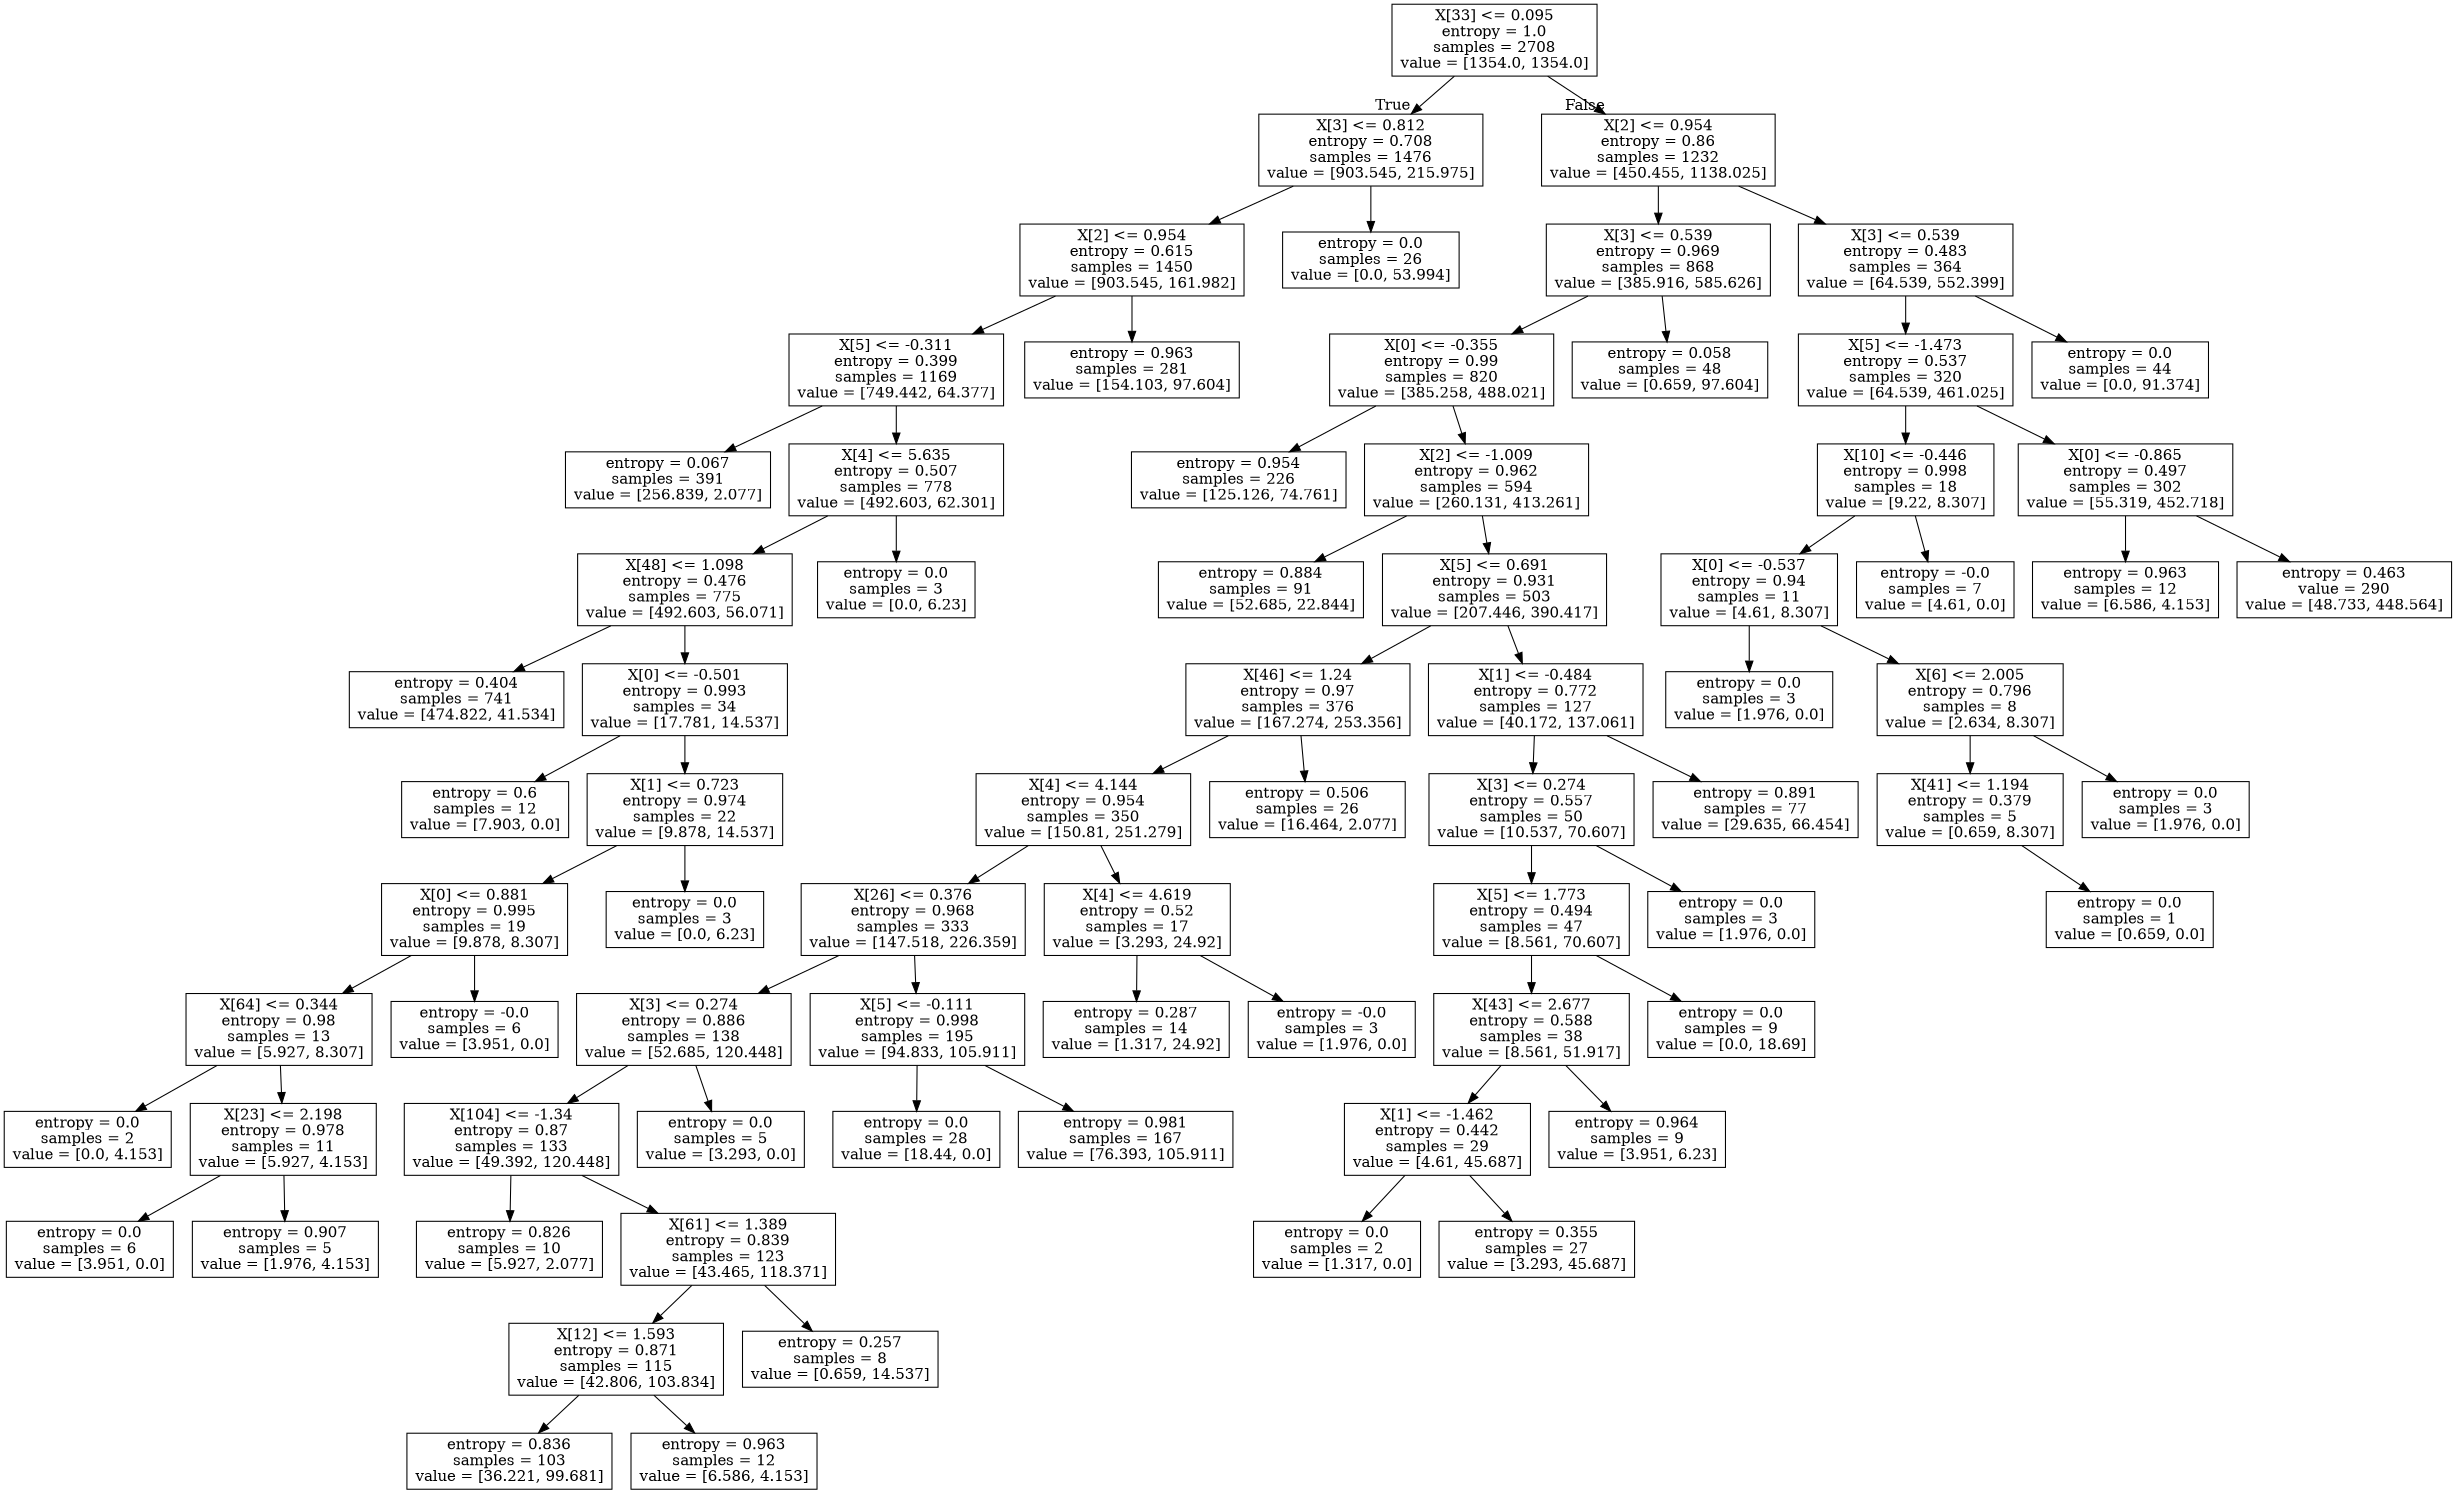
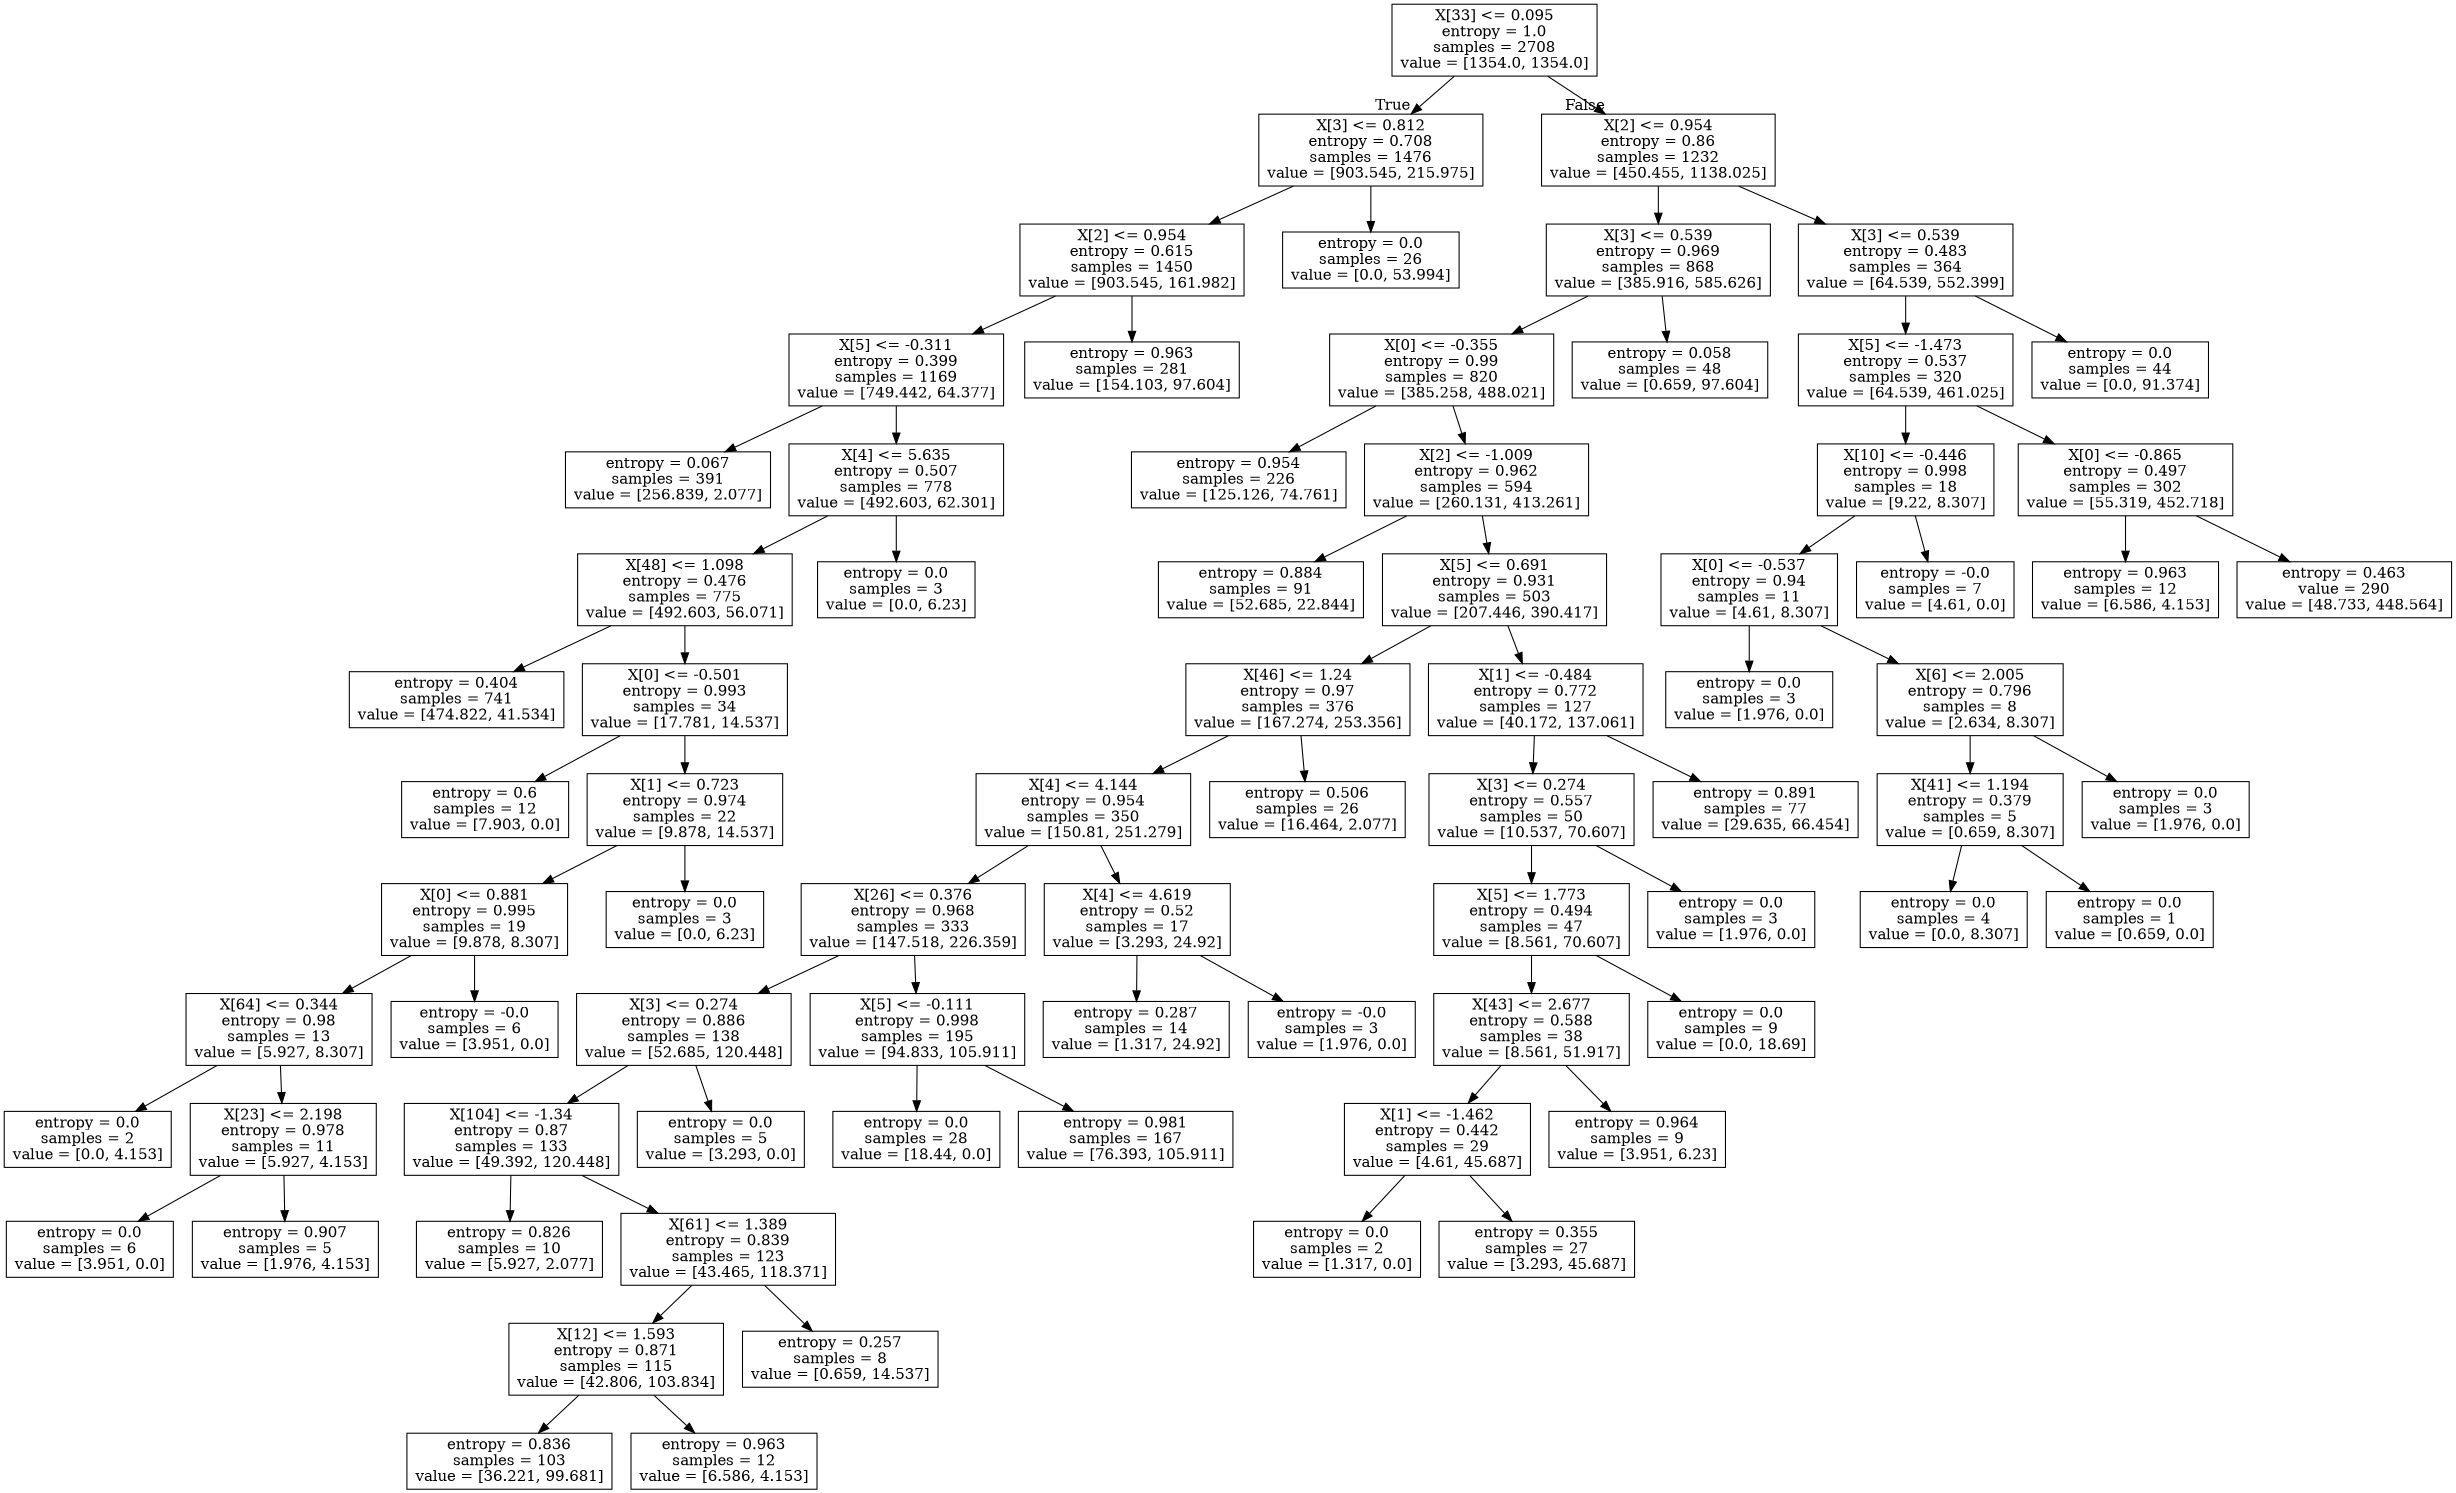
node "entropy = 0.0 samples = 4 value = [0.0, 8.307]": added
